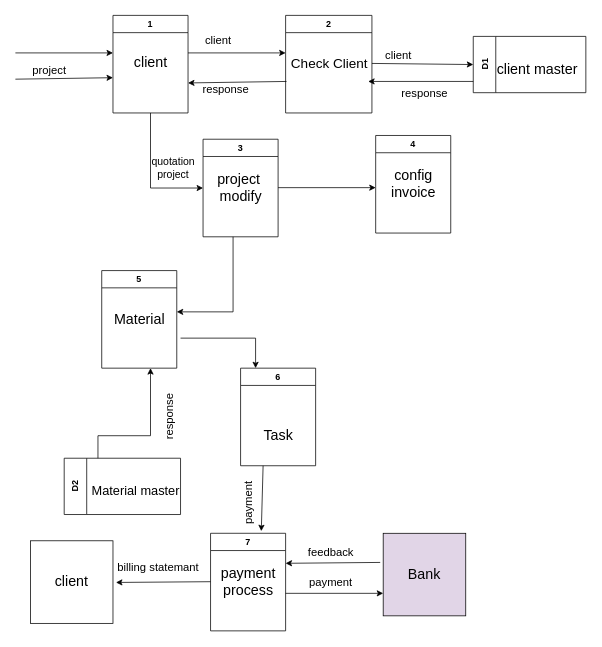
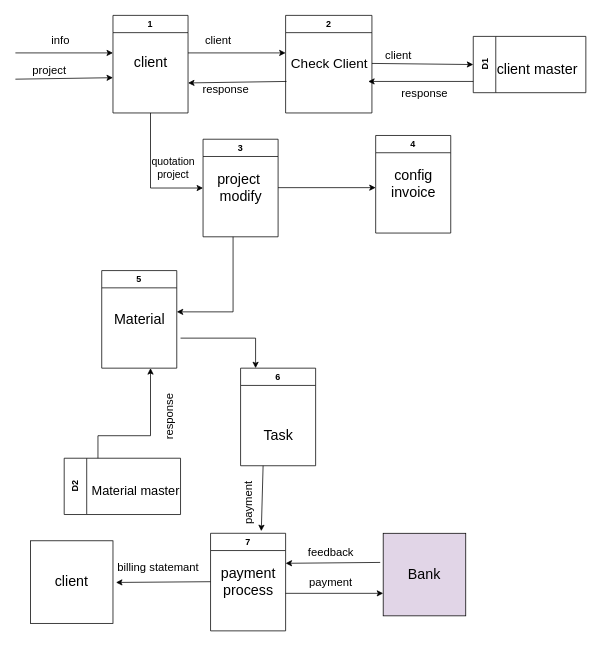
node "info": added
